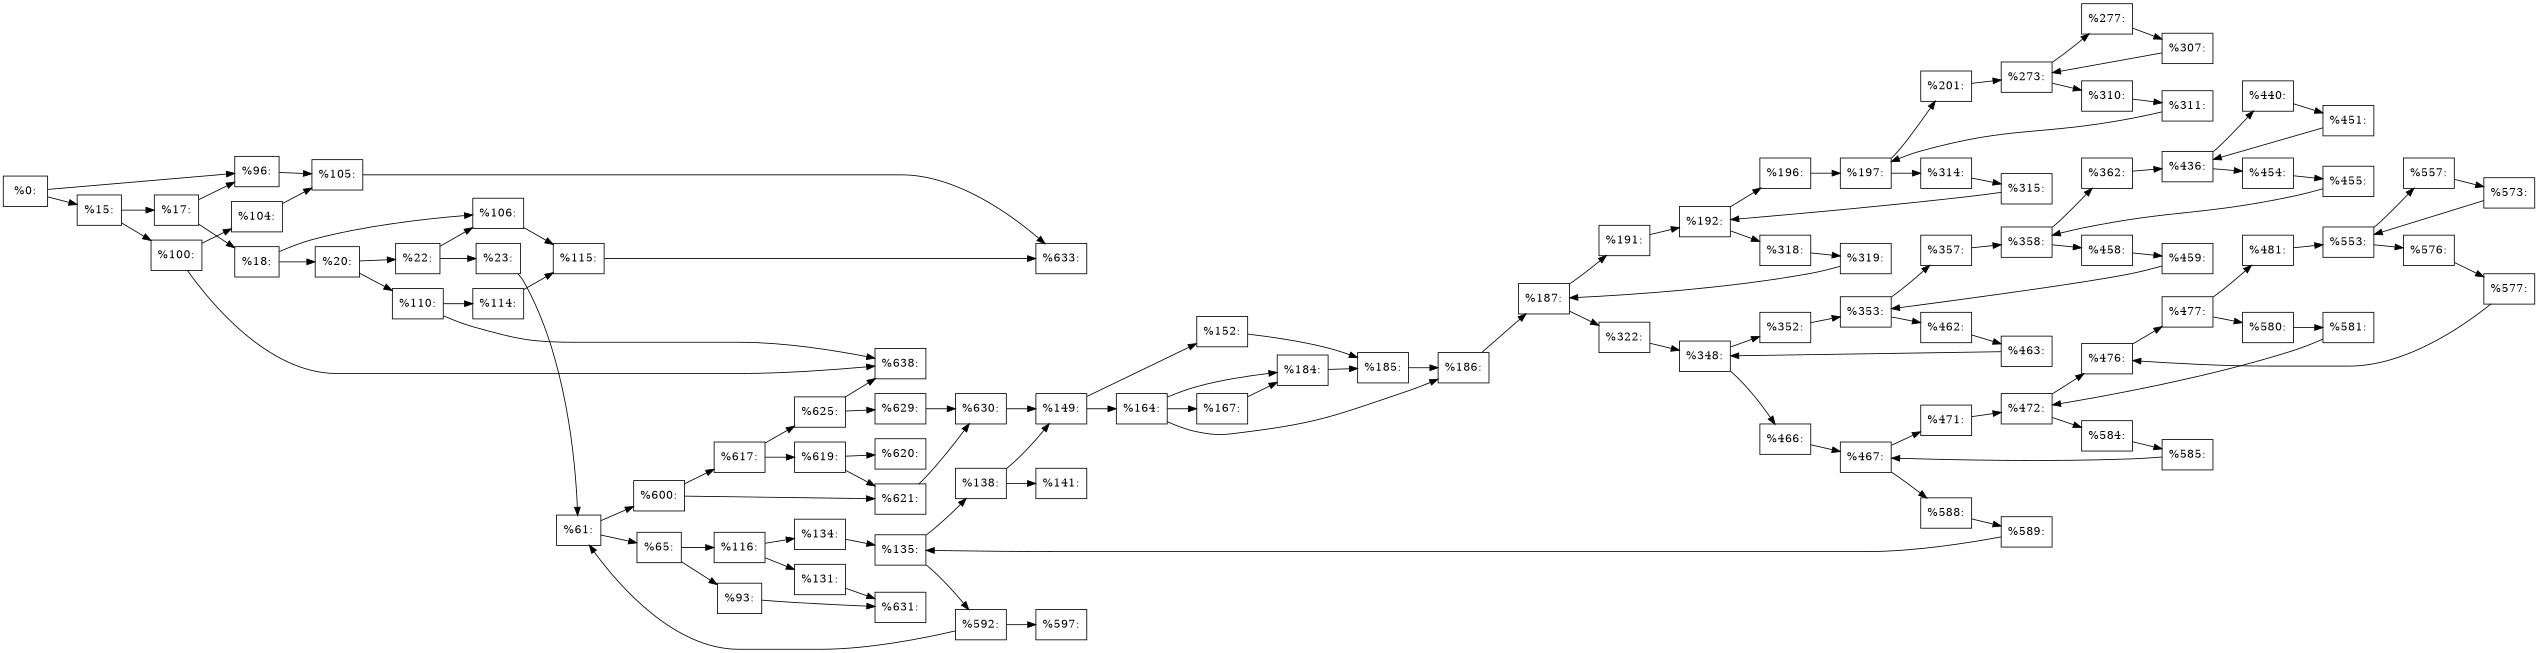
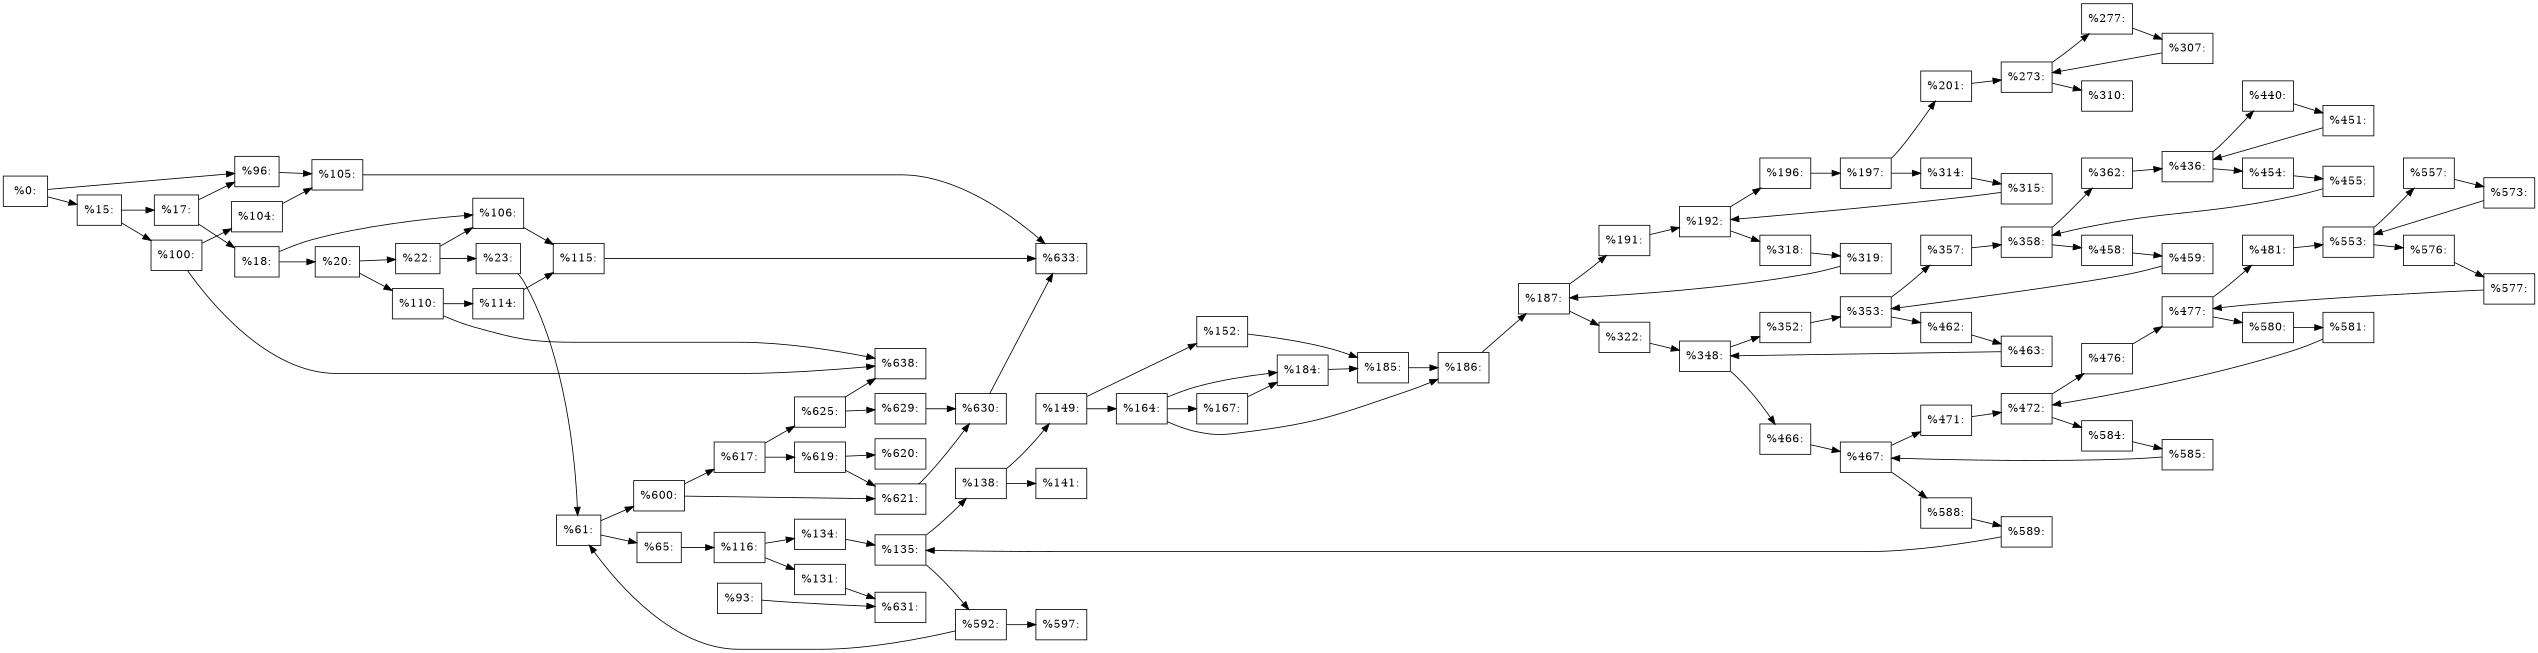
node "%311:": removed
edge "%577:" -> "%476:": now "%577:" -> "%477:"
edge "%630:" -> "%149:": now "%630:" -> "%633:"
edge "%65:" -> "%93:": removed
